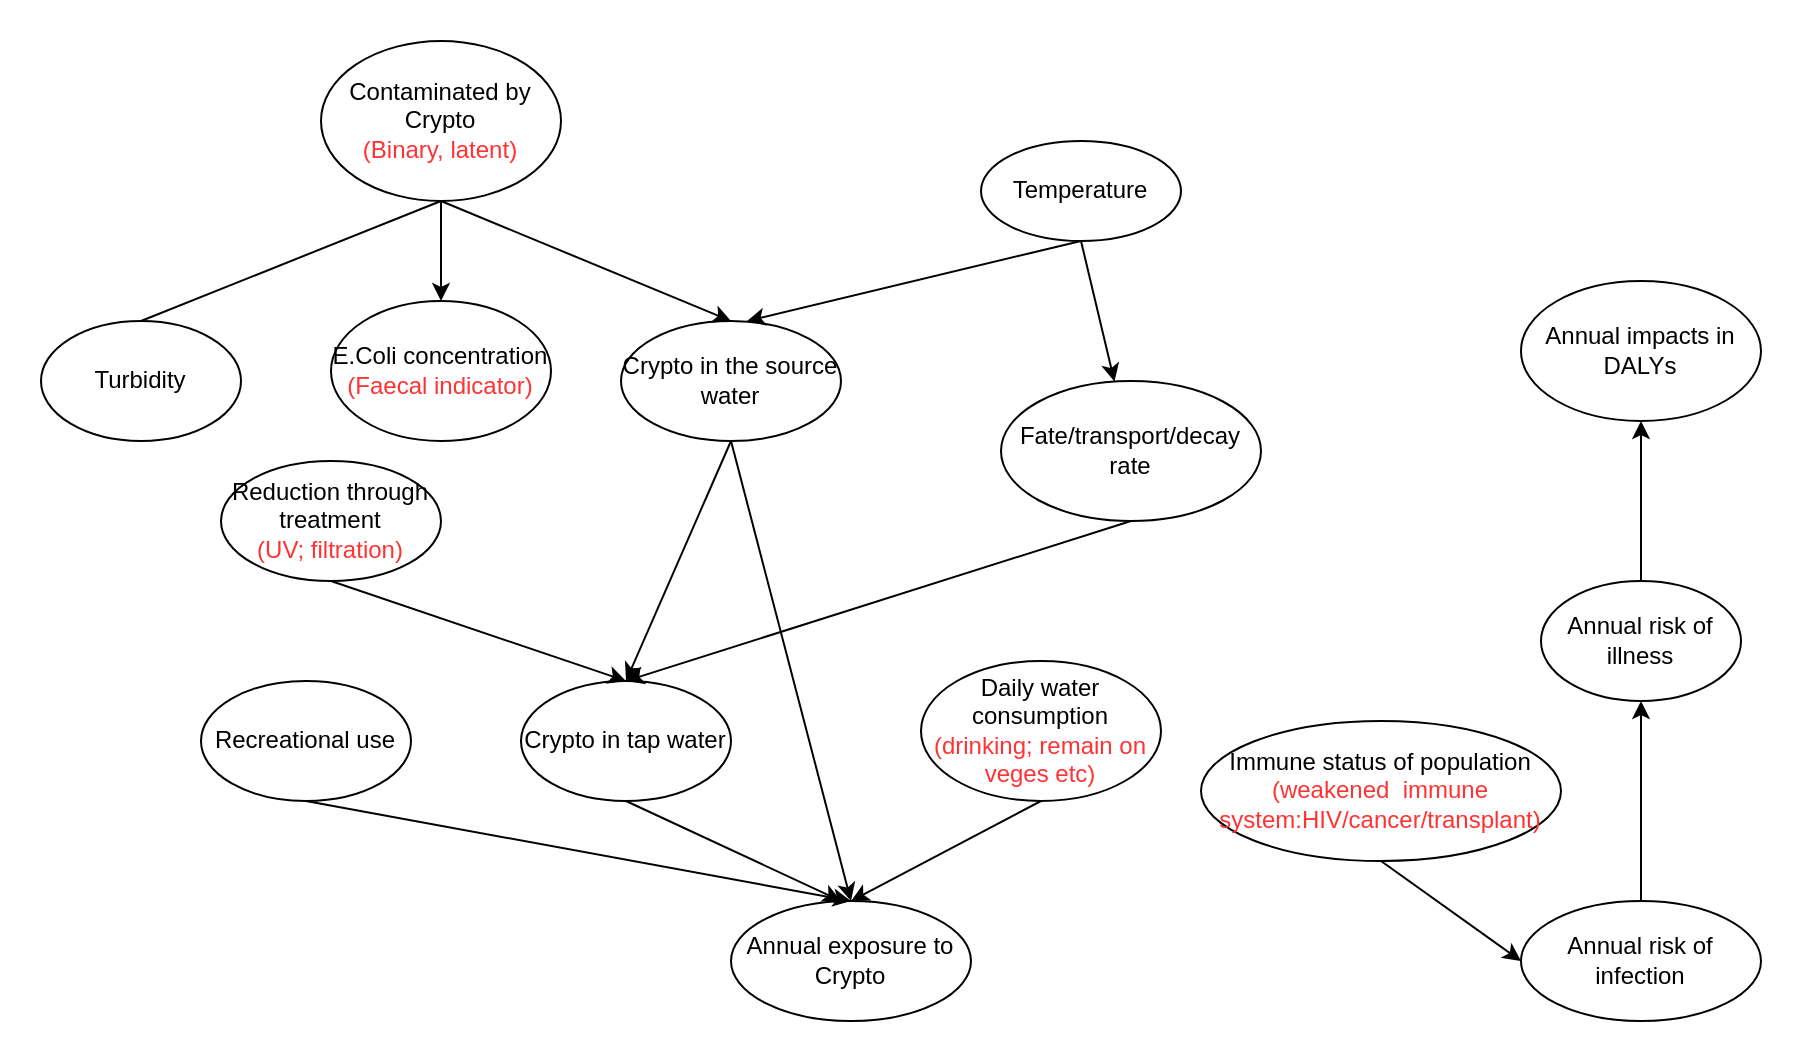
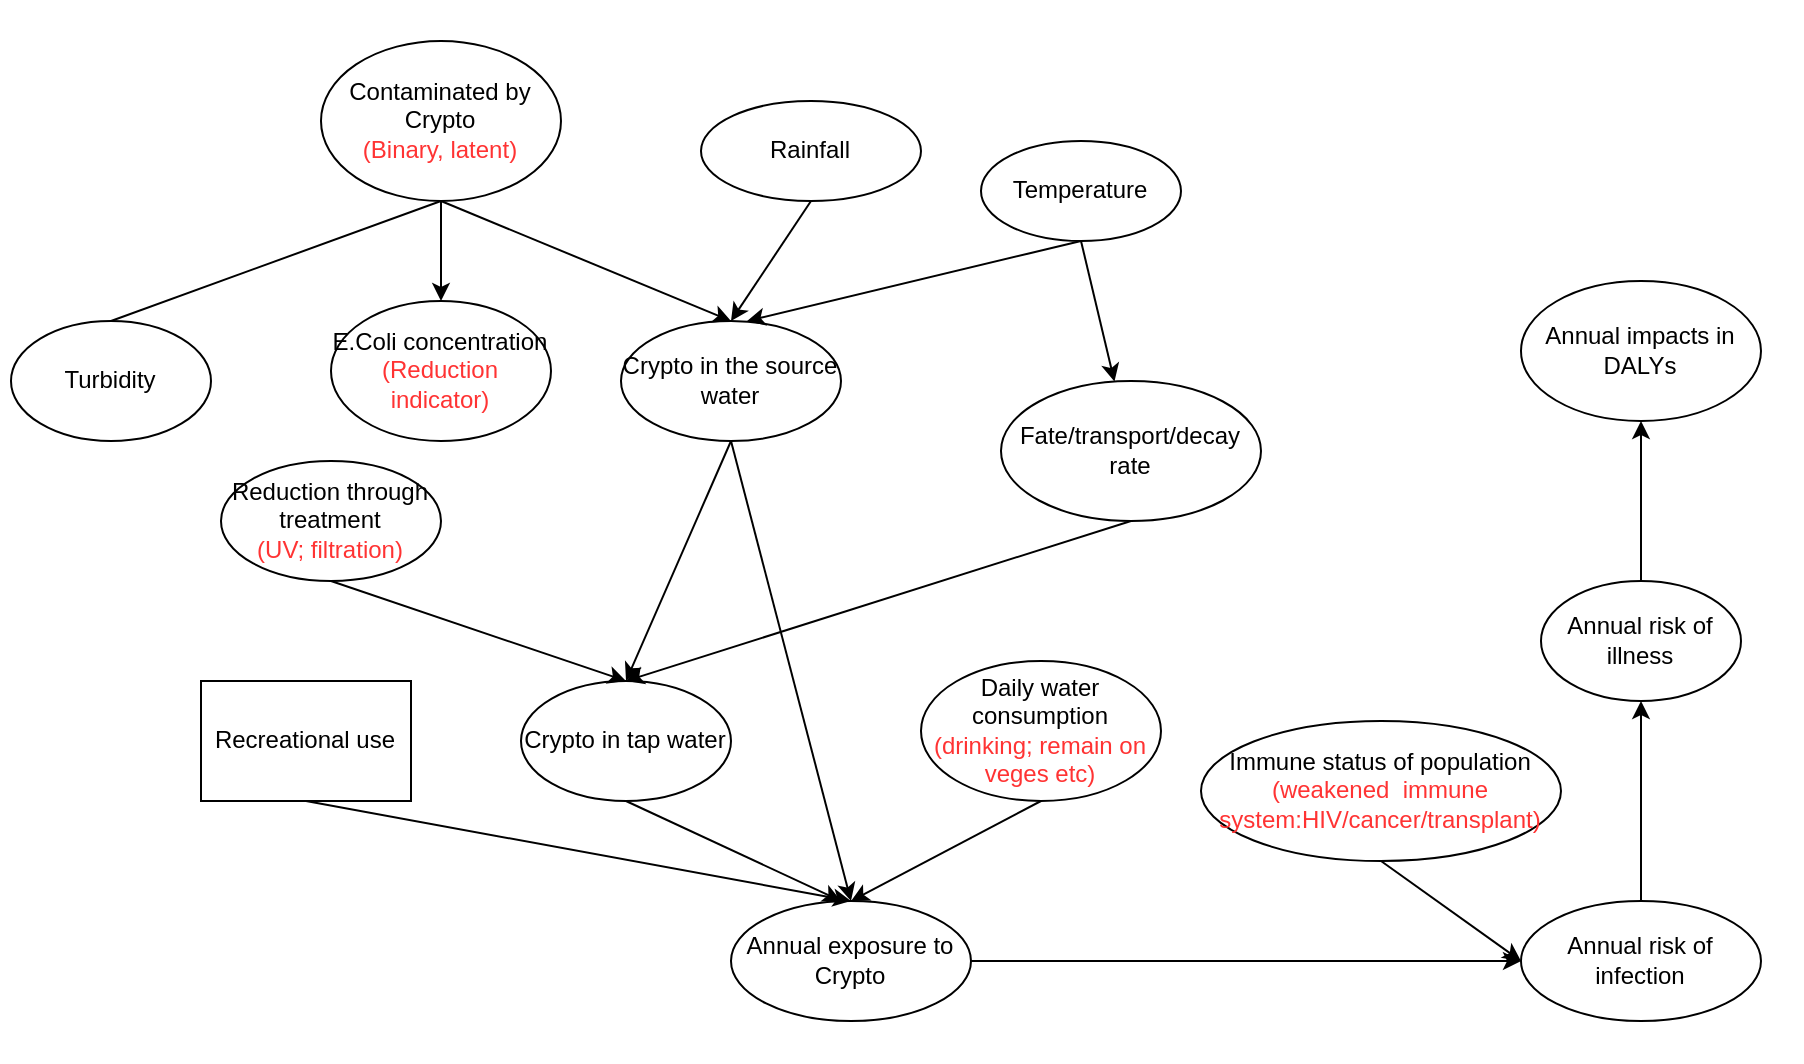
node "Rainfall": added
edge "Rainfall" -> "Crypto in the source water": added
node "E.Coli concentration (Faecal indicator)": label "E.Coli concentration (Faecal indicator)" -> "E.Coli concentration (Reduction indicator)"
node "Turbidity": moved (141, 381) -> (111, 381)
node "Recreational use": shape ellipse -> rectangle
edge "Annual exposure to Crypto" -> "Annual risk of infection": added
